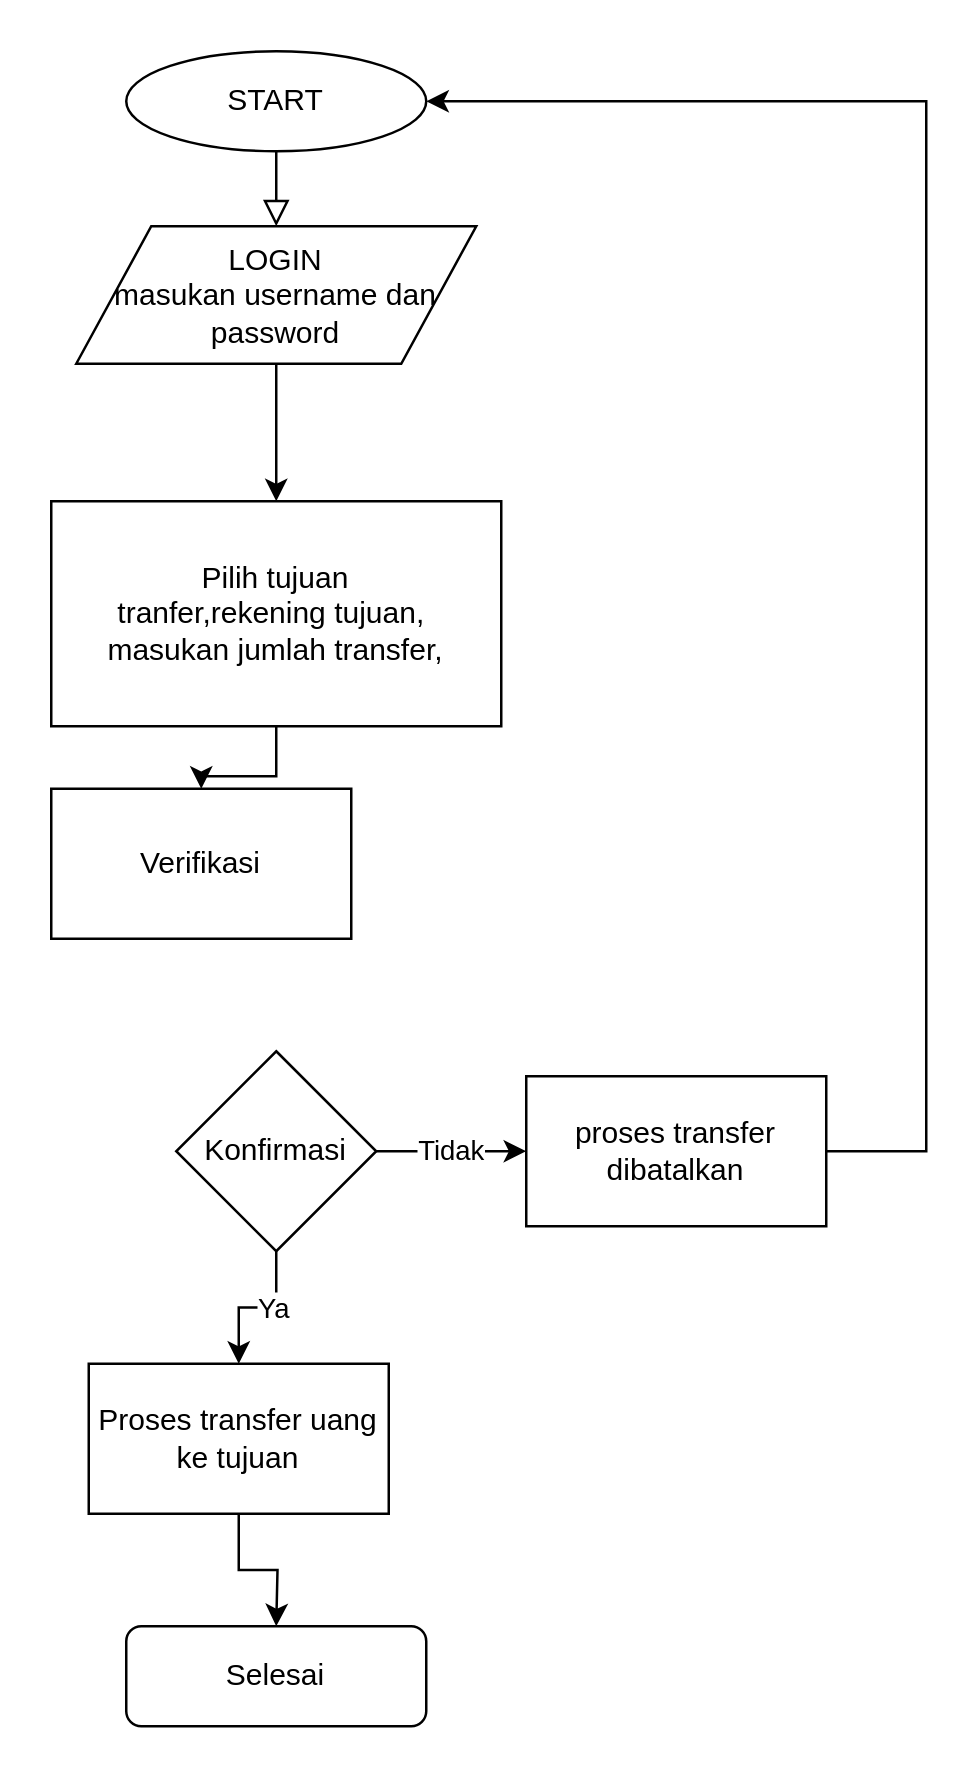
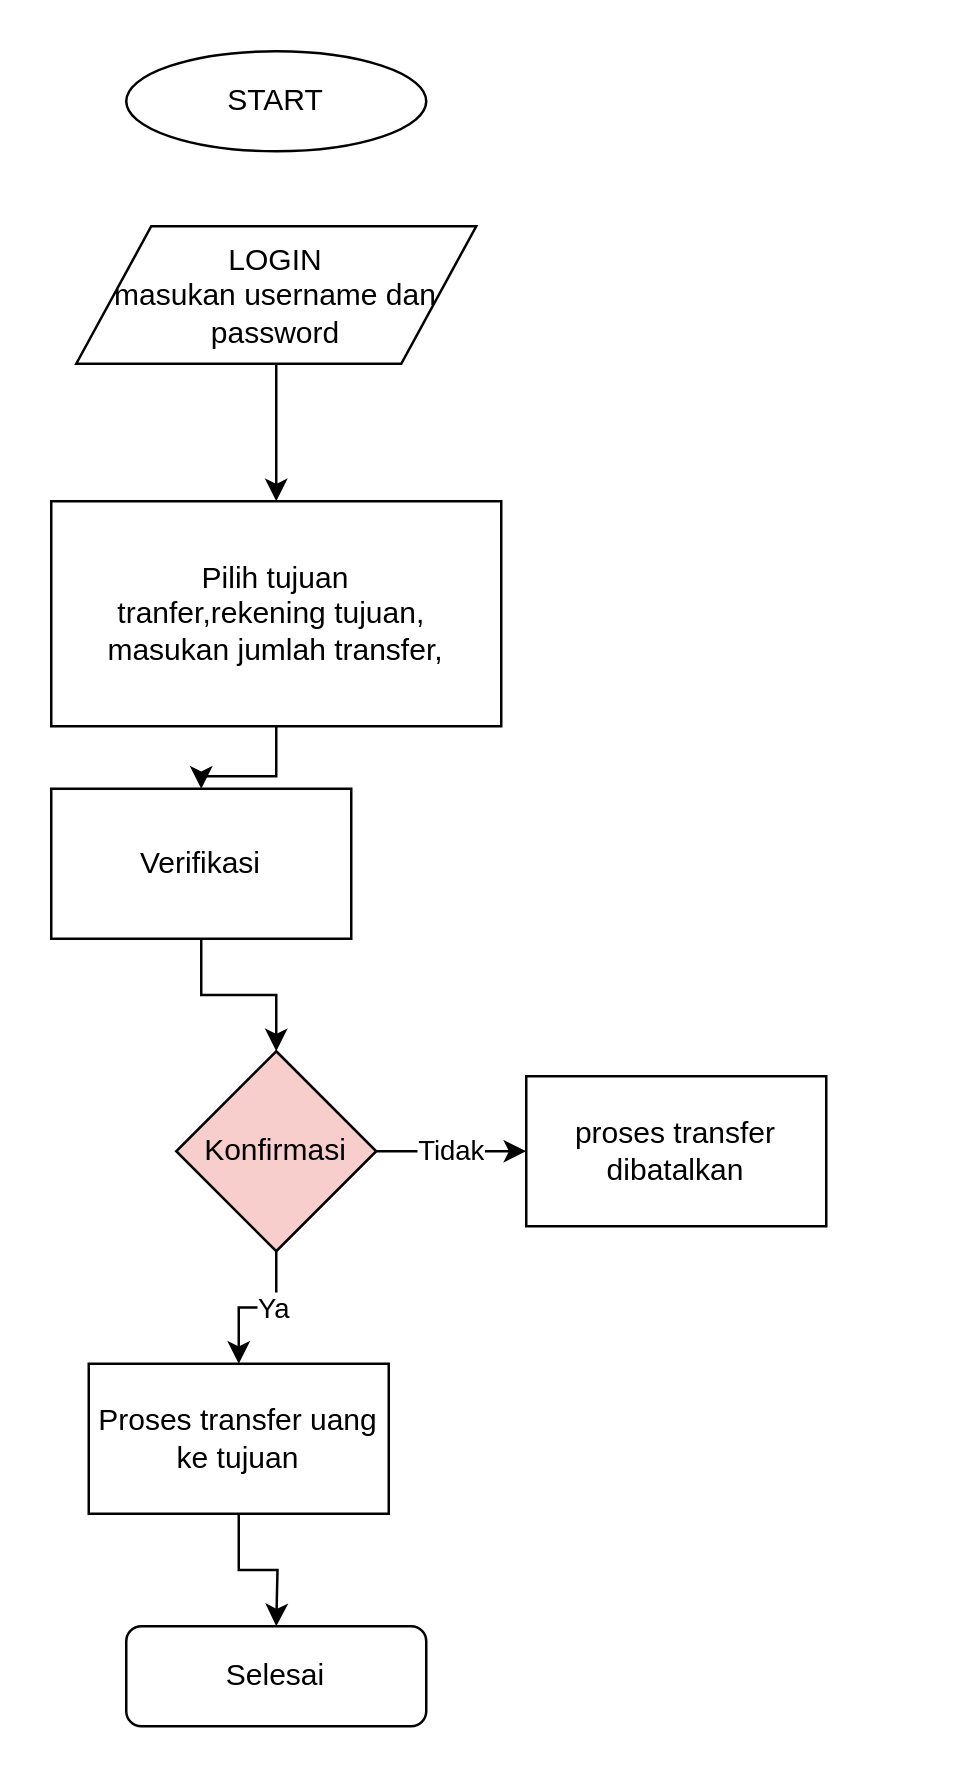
edge "START" -> "LOGIN masukan username dan password": removed
edge "proses transfer dibatalkan" -> "START": removed
edge "Verifikasi" -> "Konfirmasi": added
node "Konfirmasi": fillcolor #ffffff -> #f8cecc
